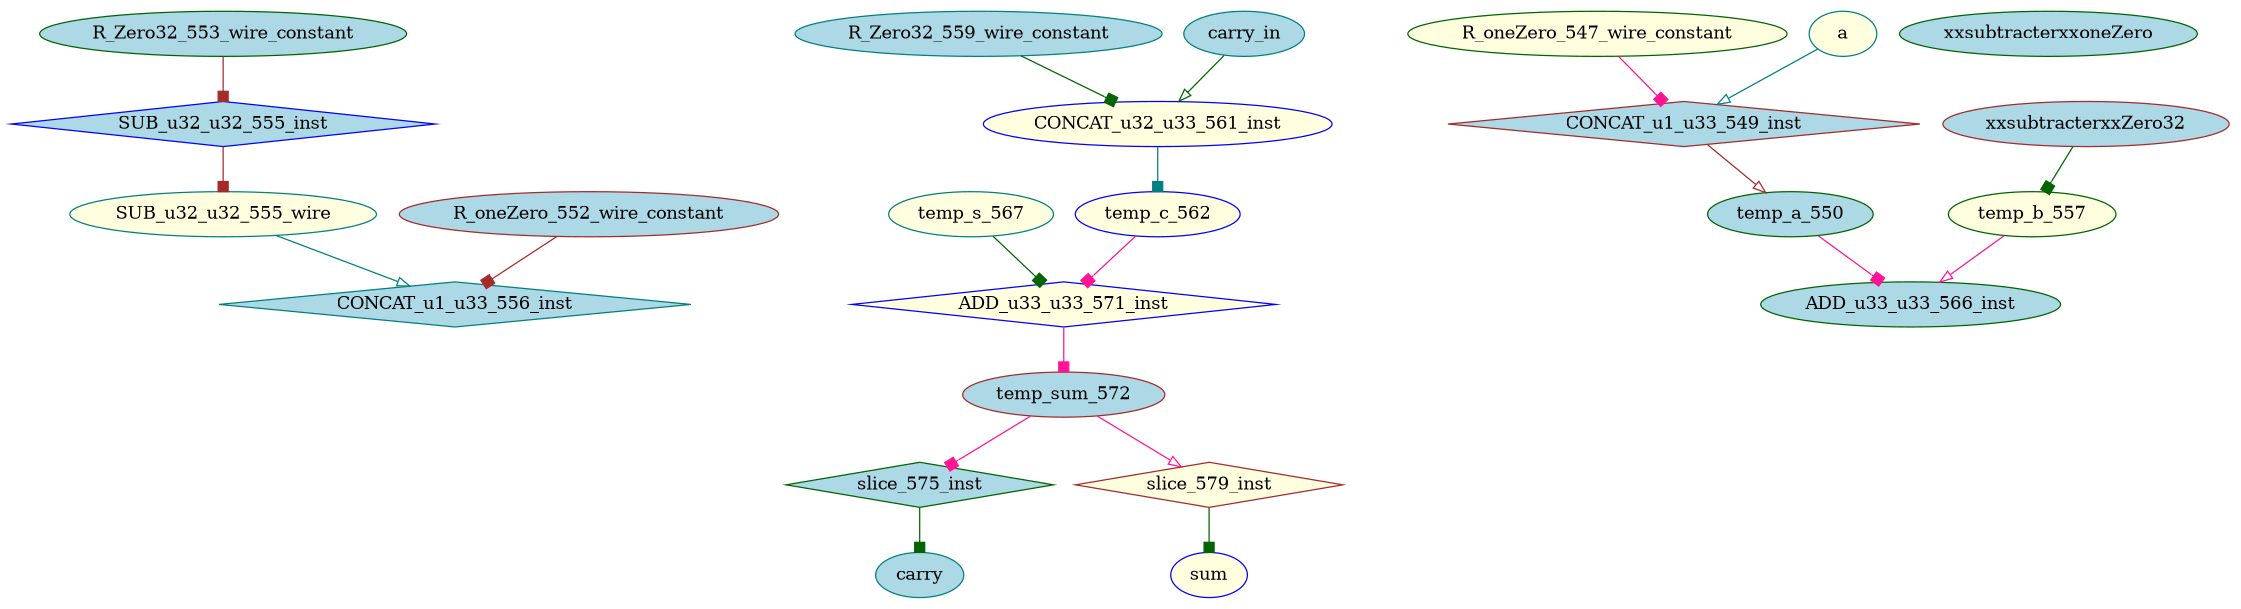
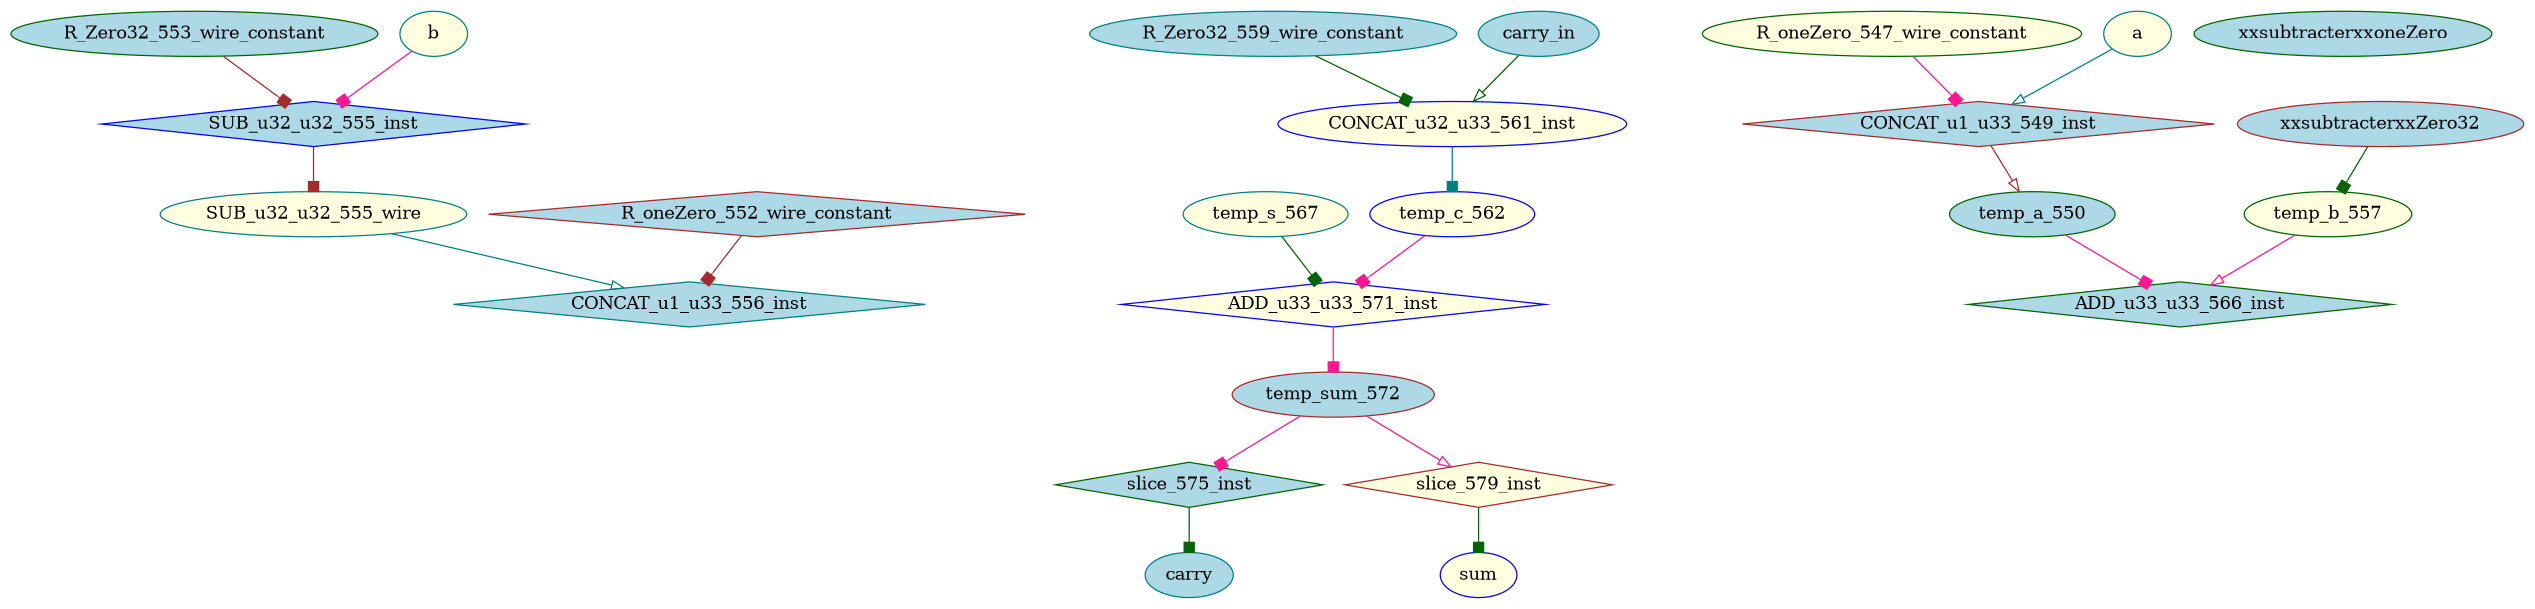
node "b": added
node "R_oneZero_552_wire_constant": shape ellipse -> diamond
node "ADD_u33_u33_566_inst": shape ellipse -> diamond
